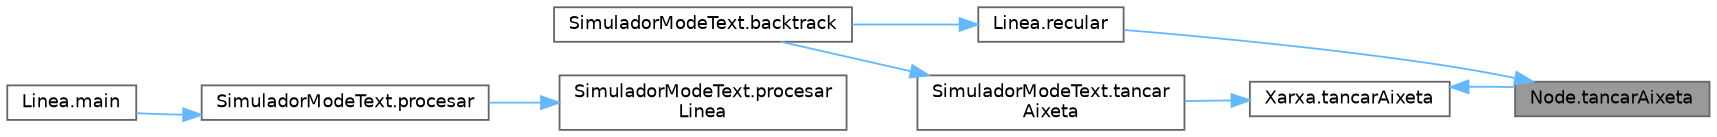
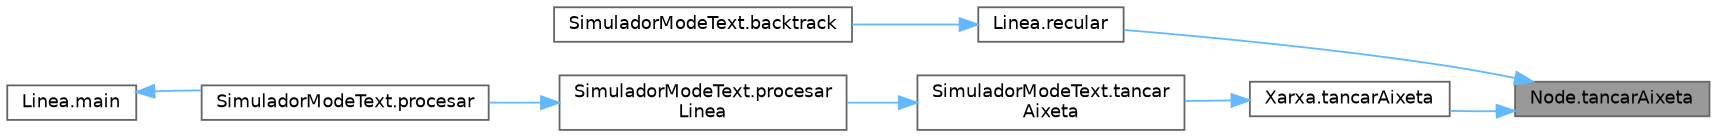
edge "SimuladorModeText.backtrack" -> "SimuladorModeText.tancar Aixeta": now "SimuladorModeText.procesar Linea" -> "SimuladorModeText.tancar Aixeta"
edge "Node.tancarAixeta" -> "Xarxa.tancarAixeta": reversed
edge "Linea.main" -> "SimuladorModeText.procesar": reversed
